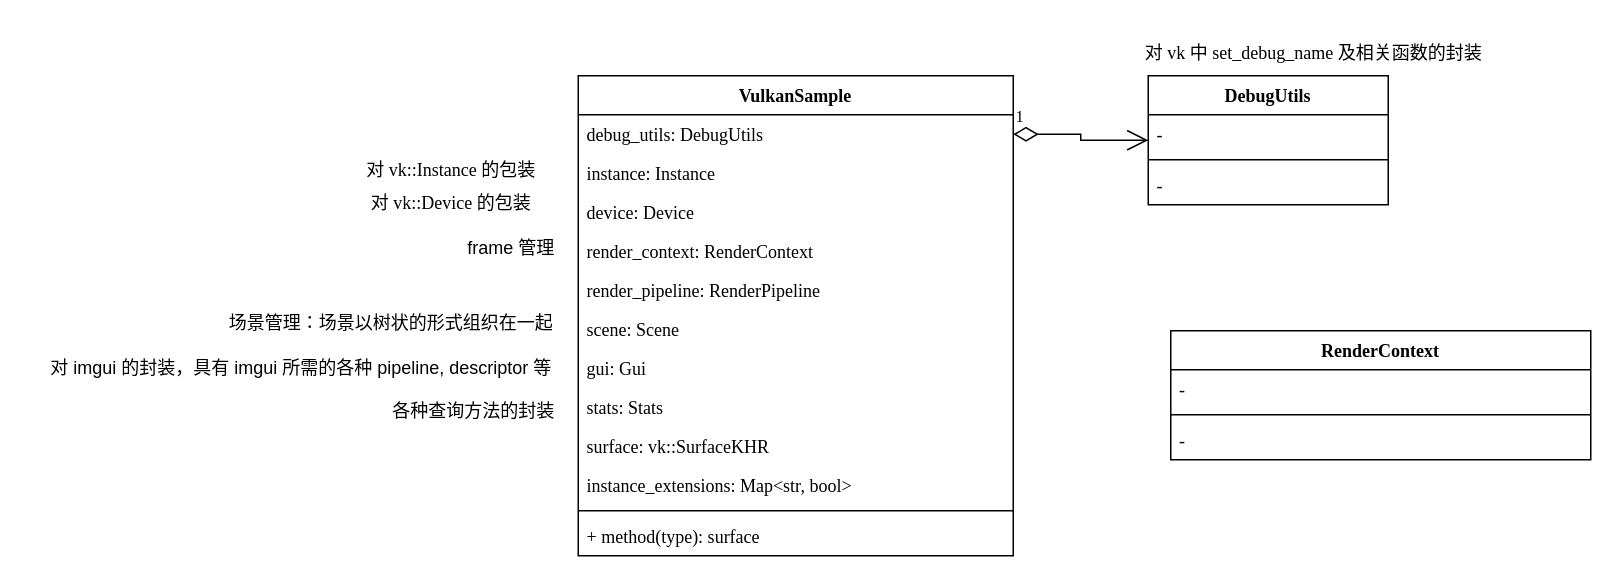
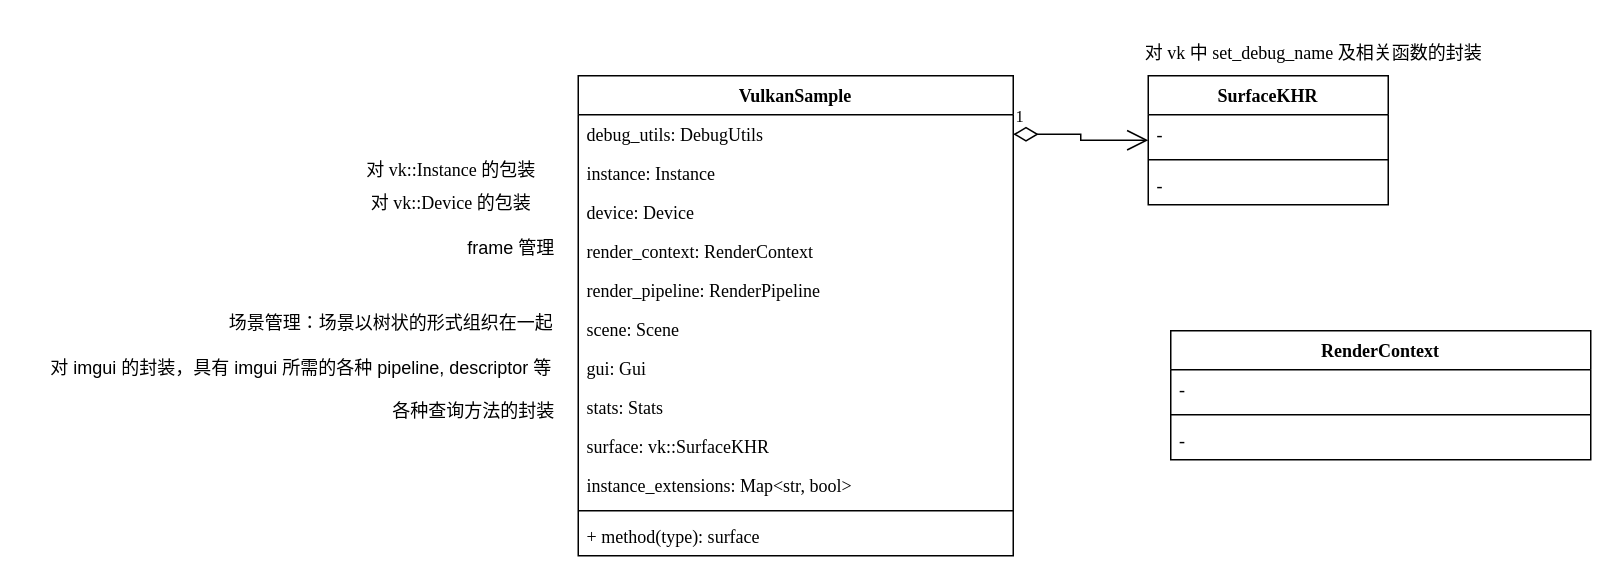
node "DebugUtils": label "DebugUtils" -> "SurfaceKHR"
